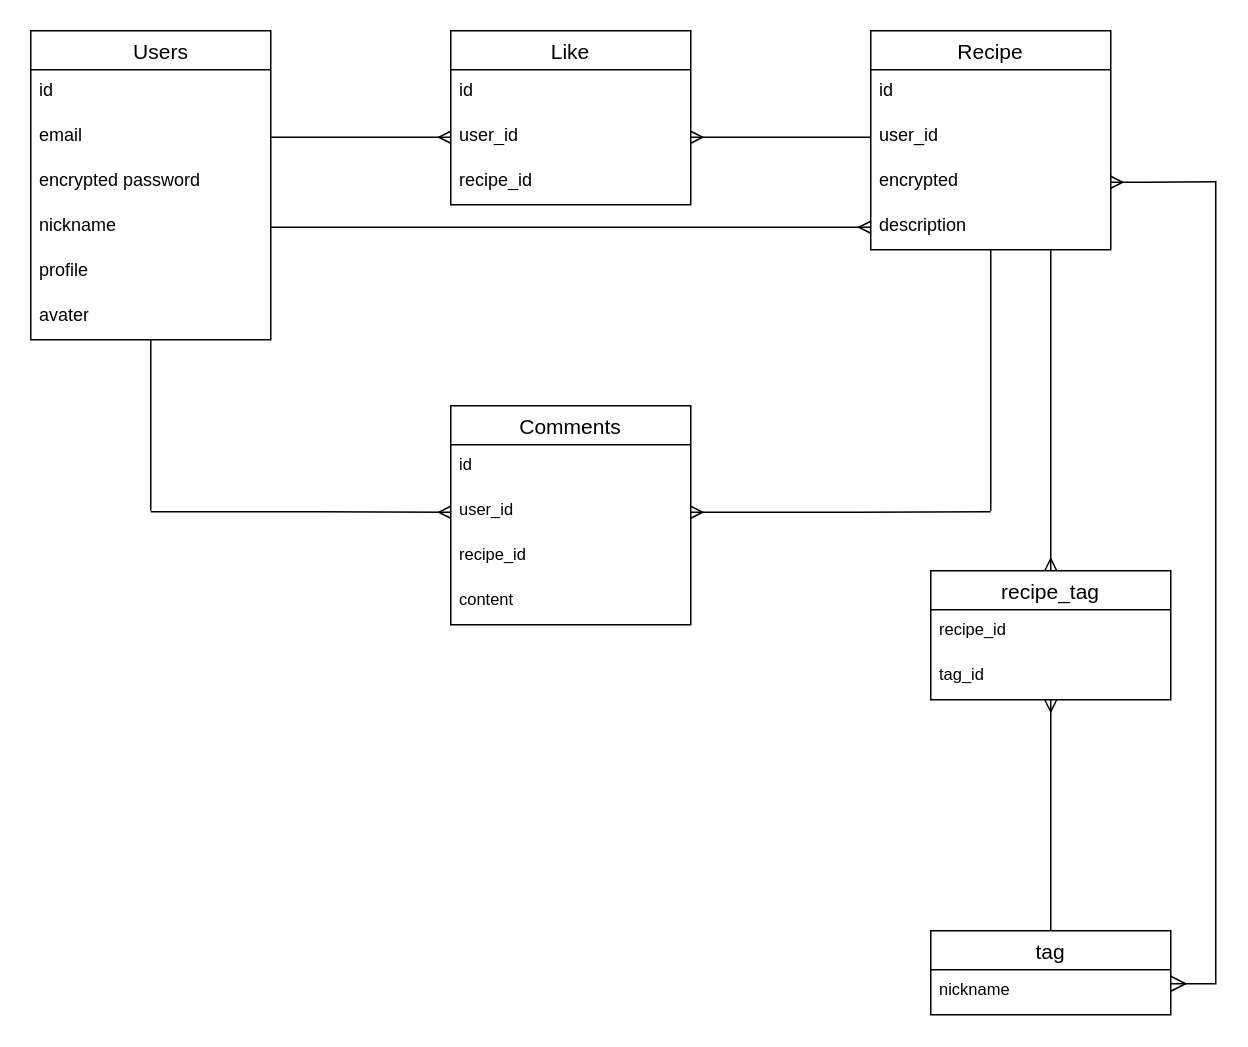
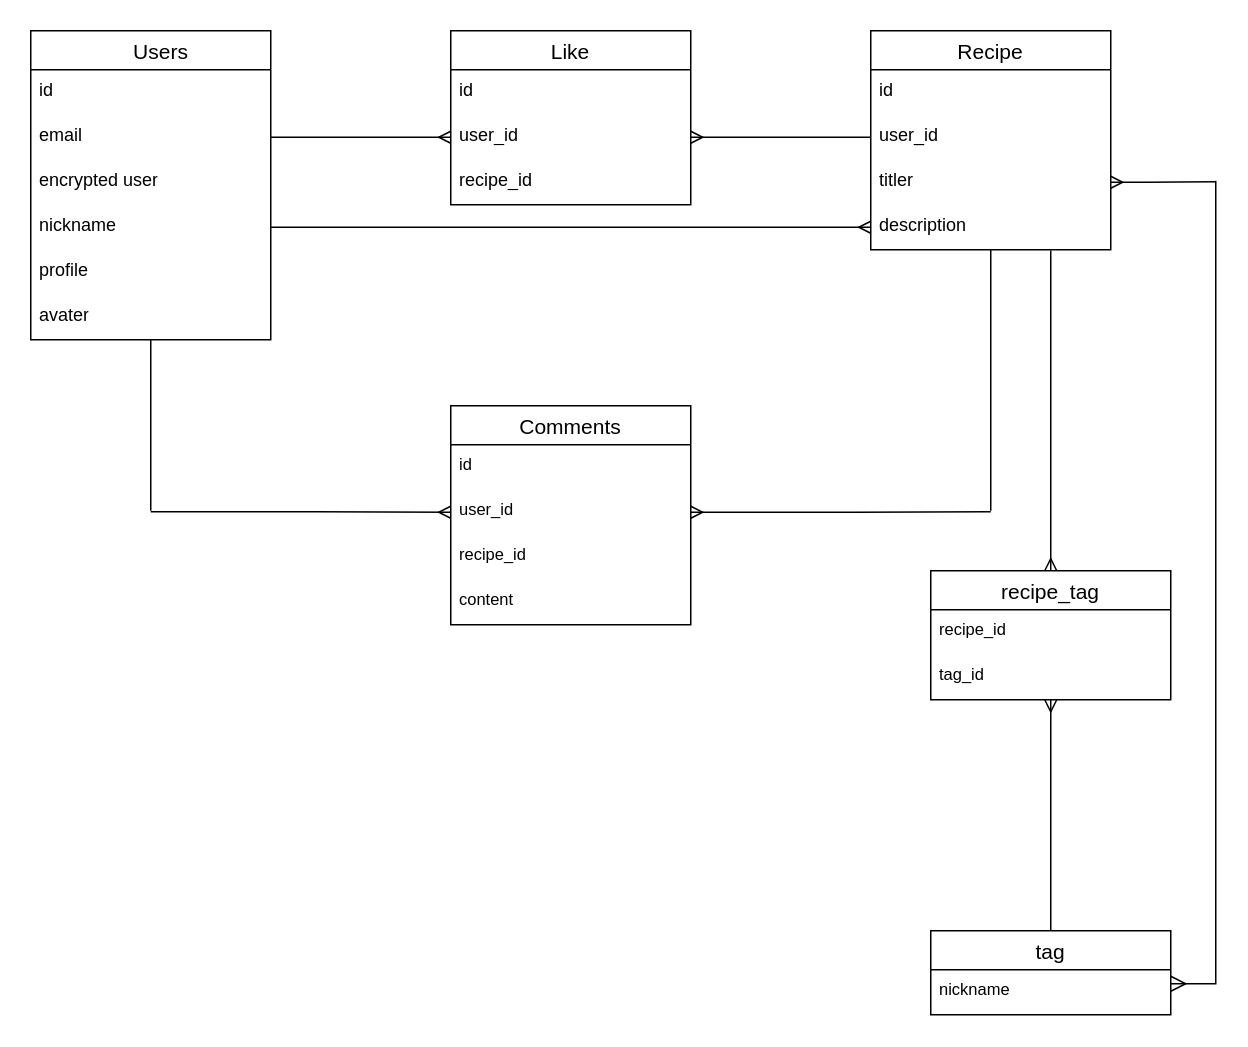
node "encrypted password": label "encrypted password" -> "encrypted user"
node "encrypted": label "encrypted" -> "titler"
